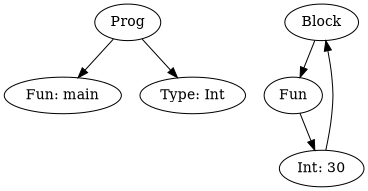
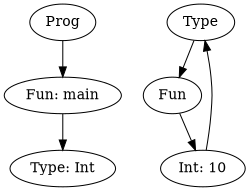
node "Block": label "Block" -> "Type"
edge "Prog" -> "Type: Int": now "Fun: main" -> "Type: Int"
node "Int: 30": label "Int: 30" -> "Int: 10"
